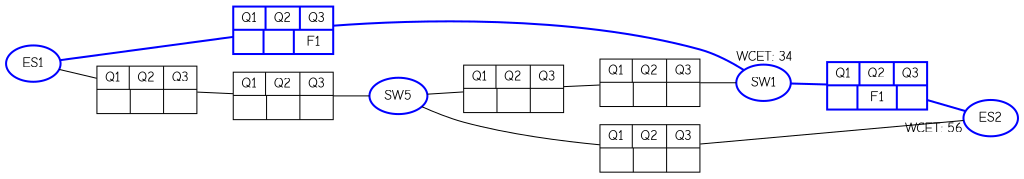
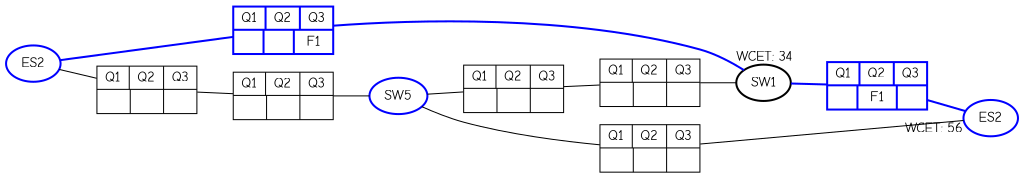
node "ES1": label "ES1" -> "ES2"
node "SW1 WCET: 34": color blue -> black
